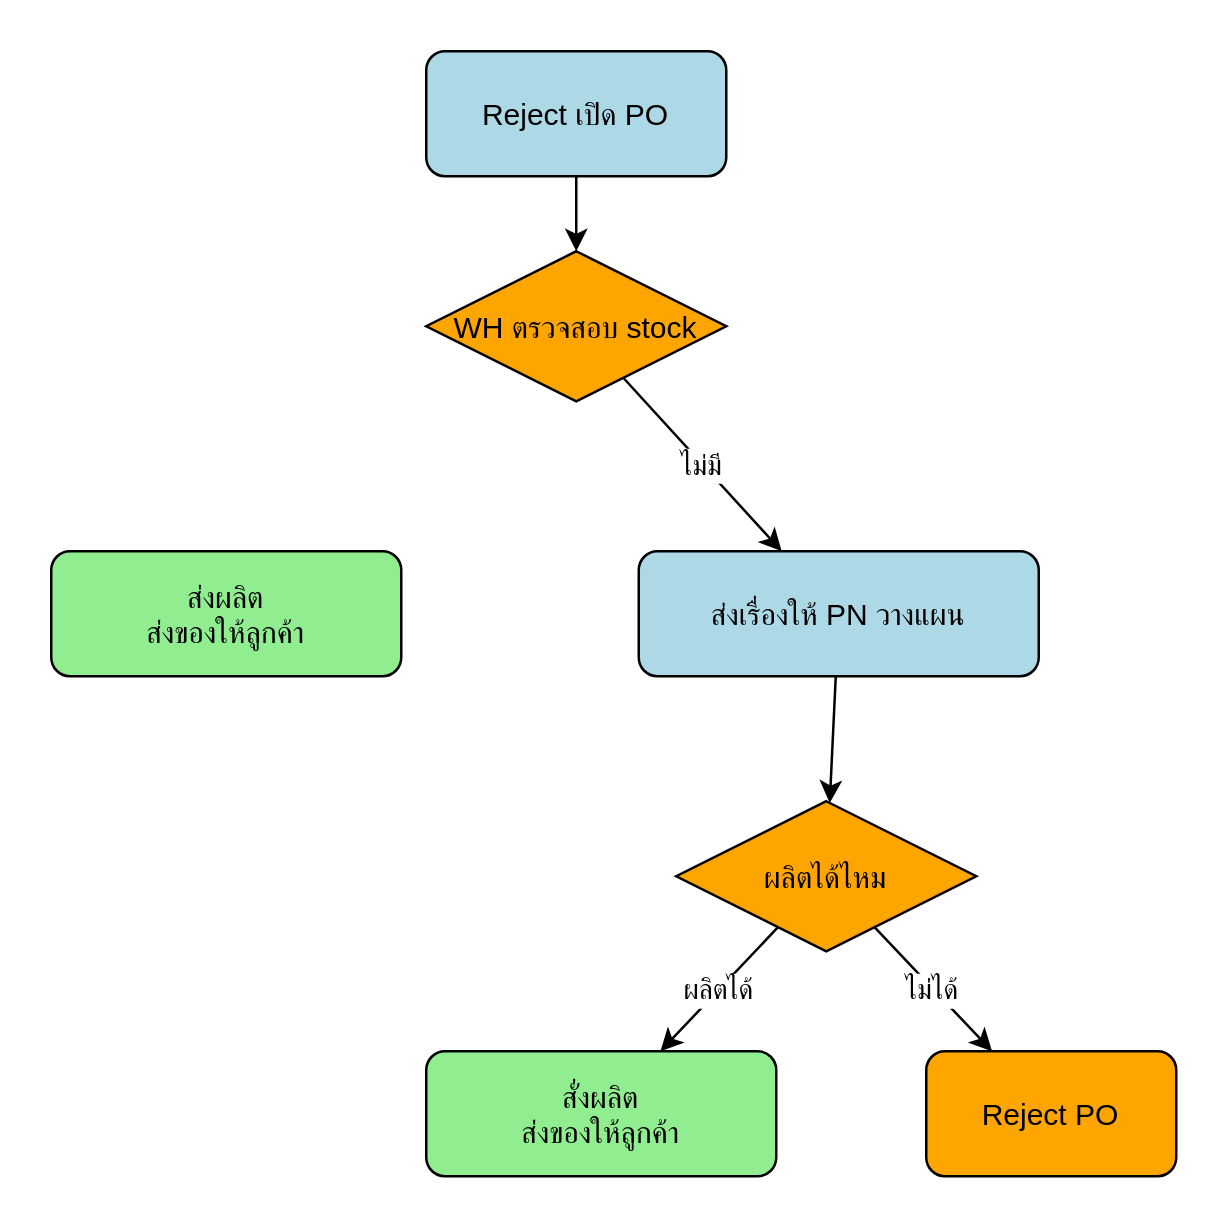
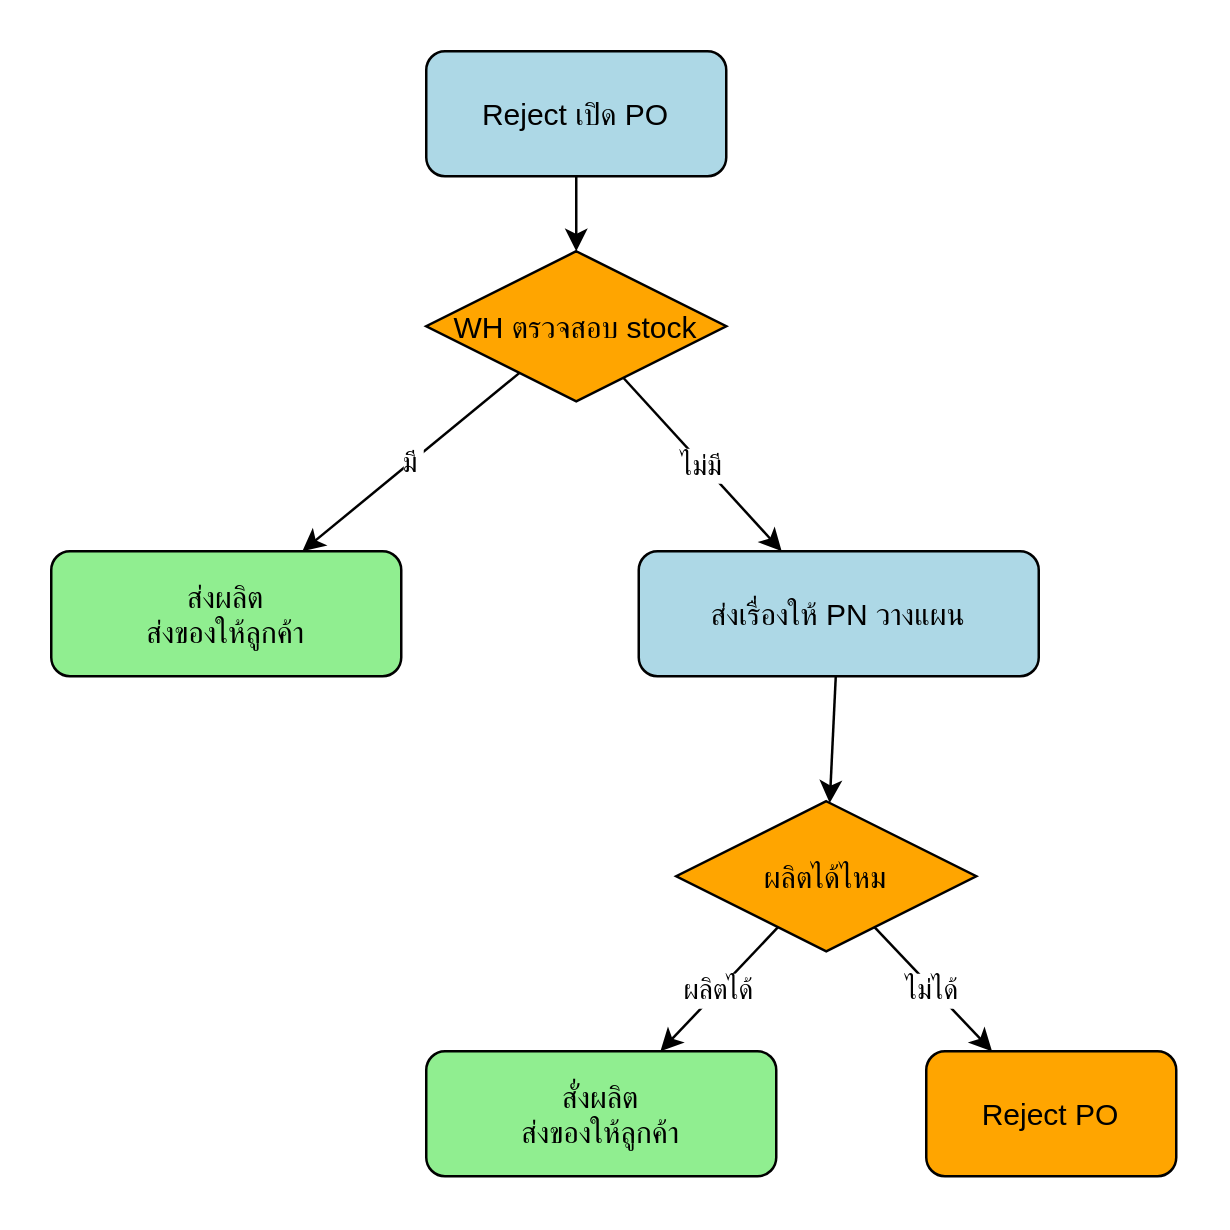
edge "WH ตรวจสอบ stock" -> "ส่งผลิต ส่งของให้ลูกค้า": added, label "มี"
